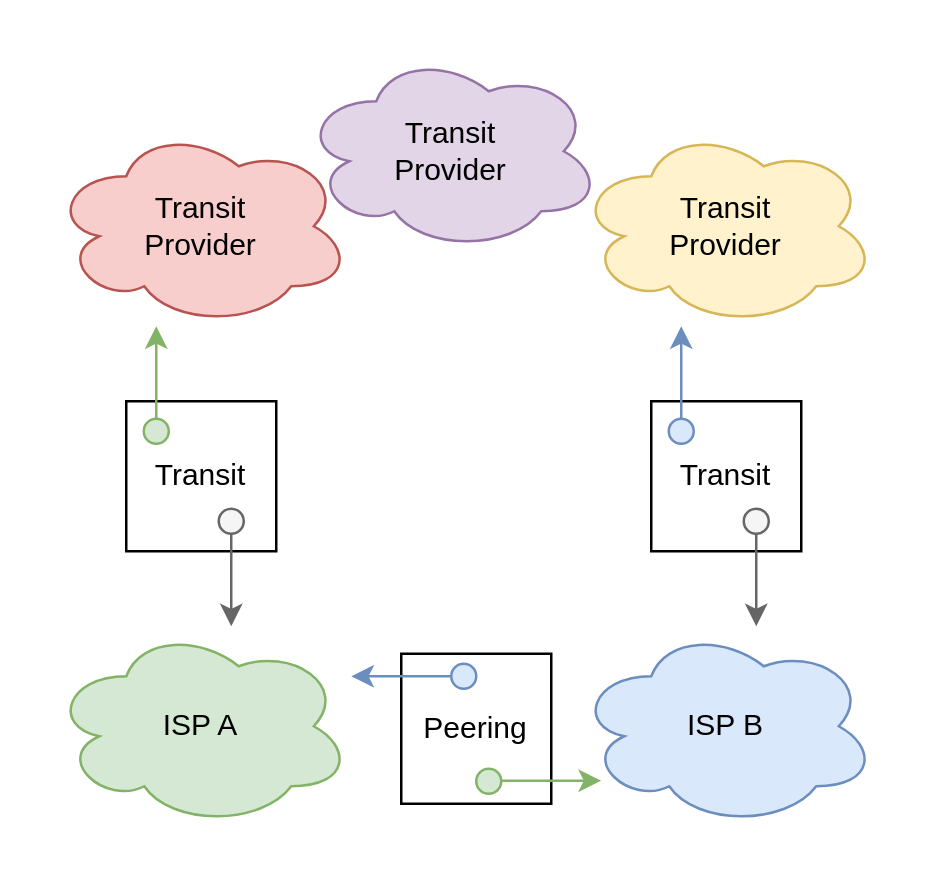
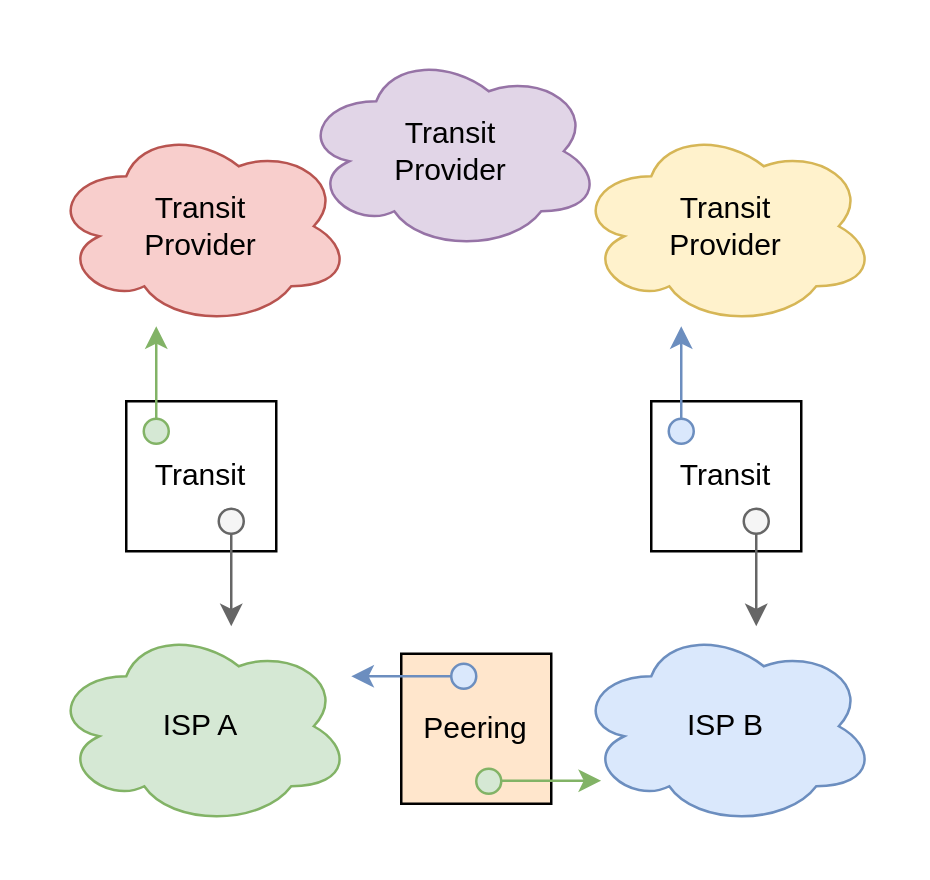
node "Peering": fillcolor #ffffff -> #ffe6cc
